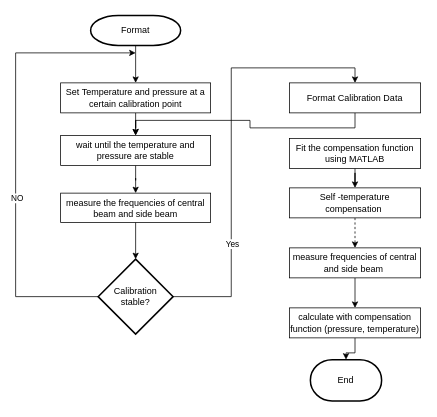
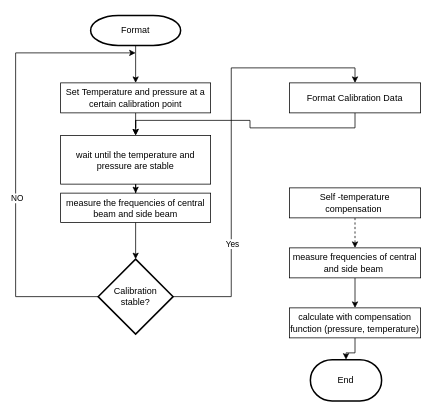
node "wait until the temperature and pressure are stable": size 150x30 -> 150x49
node "Fit the compensation function using MATLAB": removed
edge "Fit the compensation function using MATLAB" -> "Self -temperature compensation": removed
